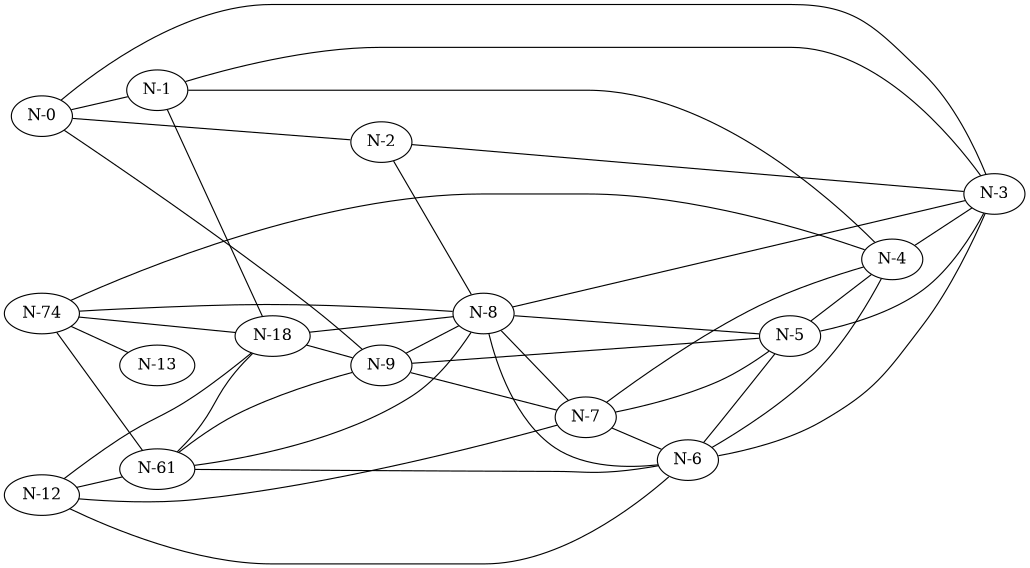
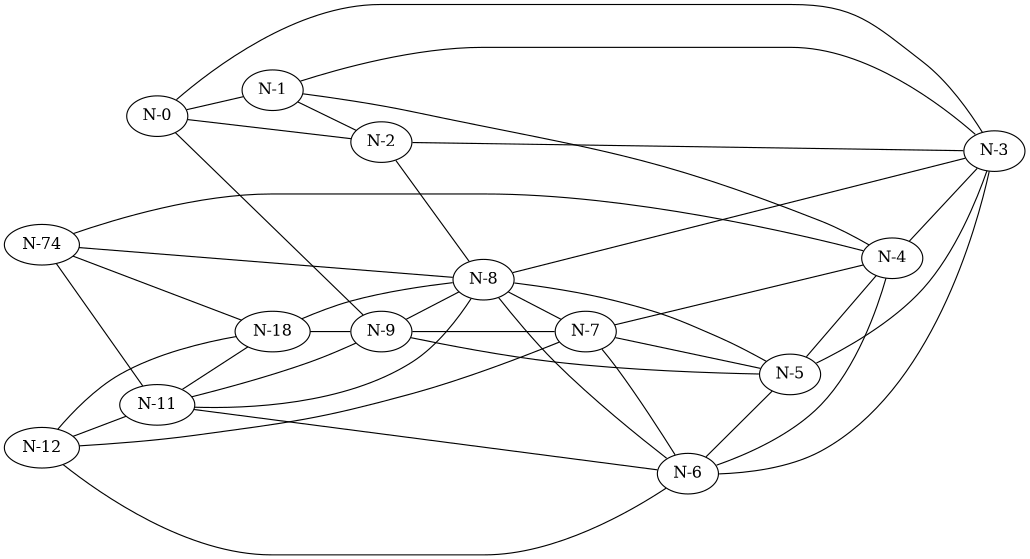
edge "N-1" -- "N-18": now "N-1" -- "N-2"
node "N-13": removed
node "N-61": label "N-61" -> "N-11"
